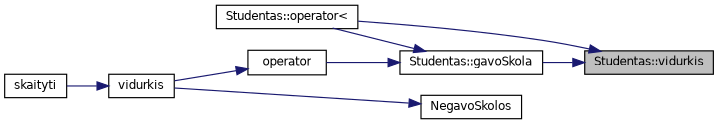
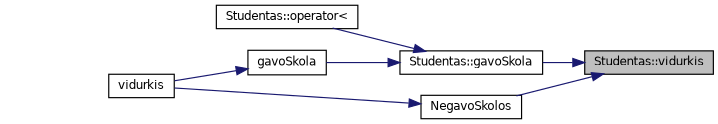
edge "Studentas::operator<" -> "Studentas::vidurkis": now "NegavoSkolos" -> "Studentas::vidurkis"
node "operator": label "operator" -> "gavoSkola"
node "skaityti": removed
